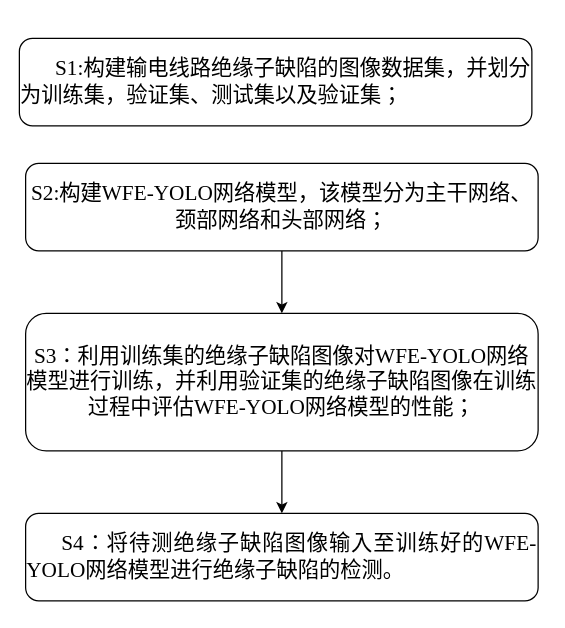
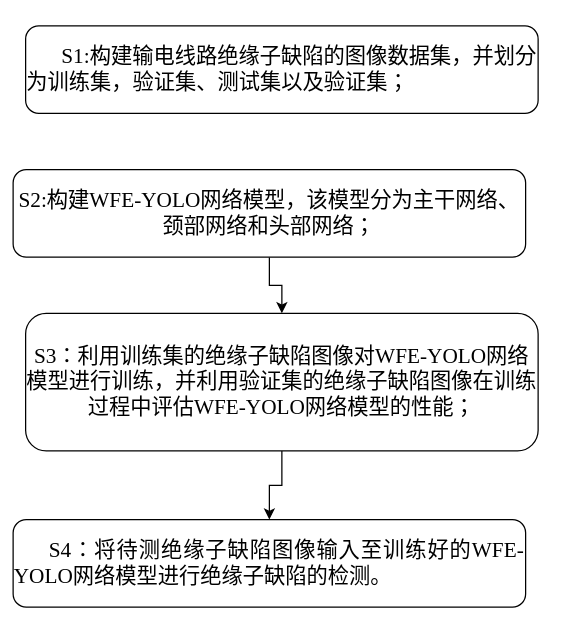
node "S1:构建输电线路绝缘子缺陷的图像数据集，并划分为训练集，验证集、测试集以及验证集；": moved (276, 82) -> (282, 69)
node "S2:构建WFE-YOLO网络模型，该模型分为主干网络、颈部网络和头部网络；": moved (282, 207) -> (269, 213)
node "S4：将待测绝缘子缺陷图像输入至训练好的WFE-YOLO网络模型进行绝缘子缺陷的检测。": moved (282, 557) -> (269, 563)
